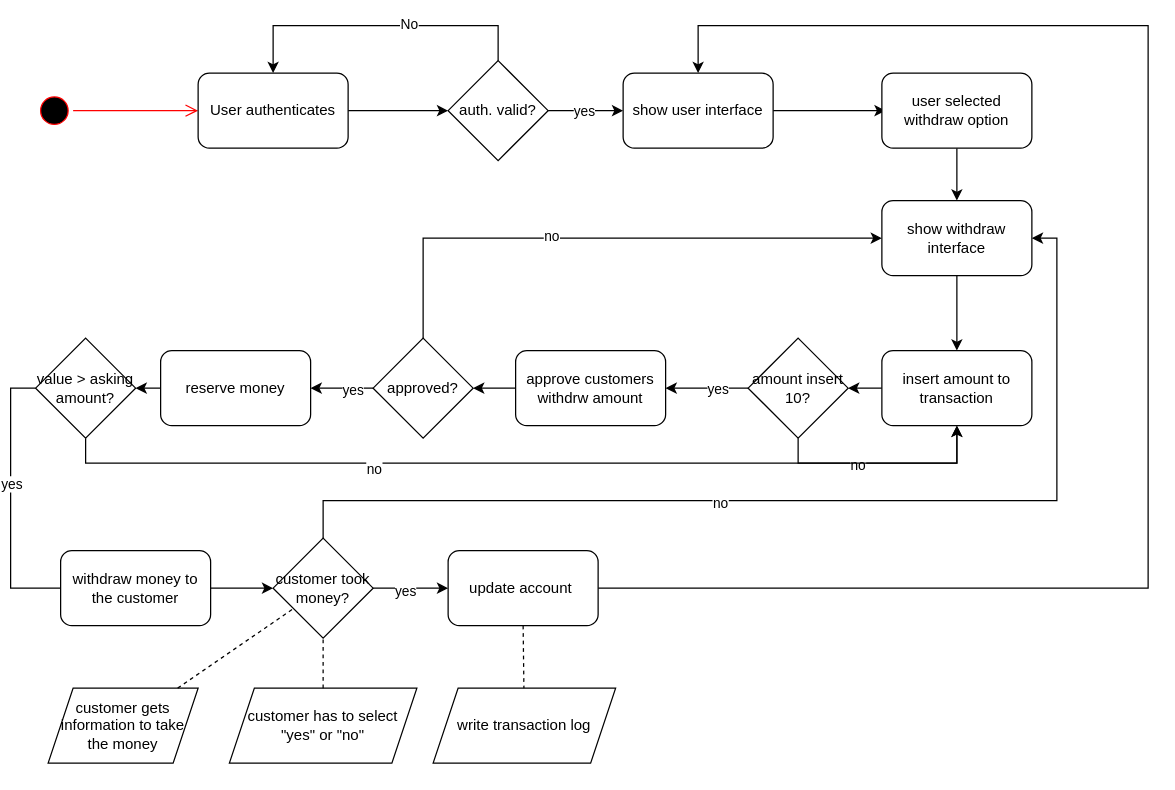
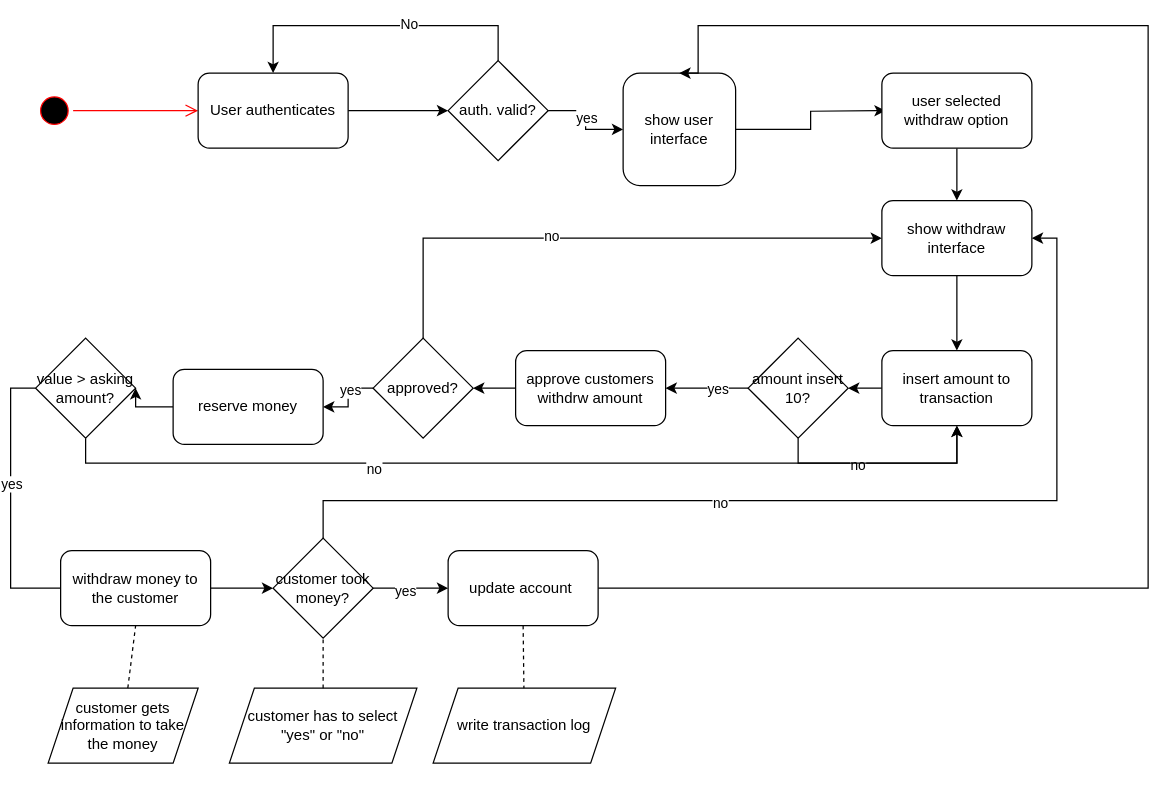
node "show user interface": size 150x75 -> 113x113
node "reserve money": moved (236, 388) -> (248, 407)
edge "customer took money?" -- "customer gets information to take the money": now "withdraw money to the customer" -- "customer gets information to take the money"
